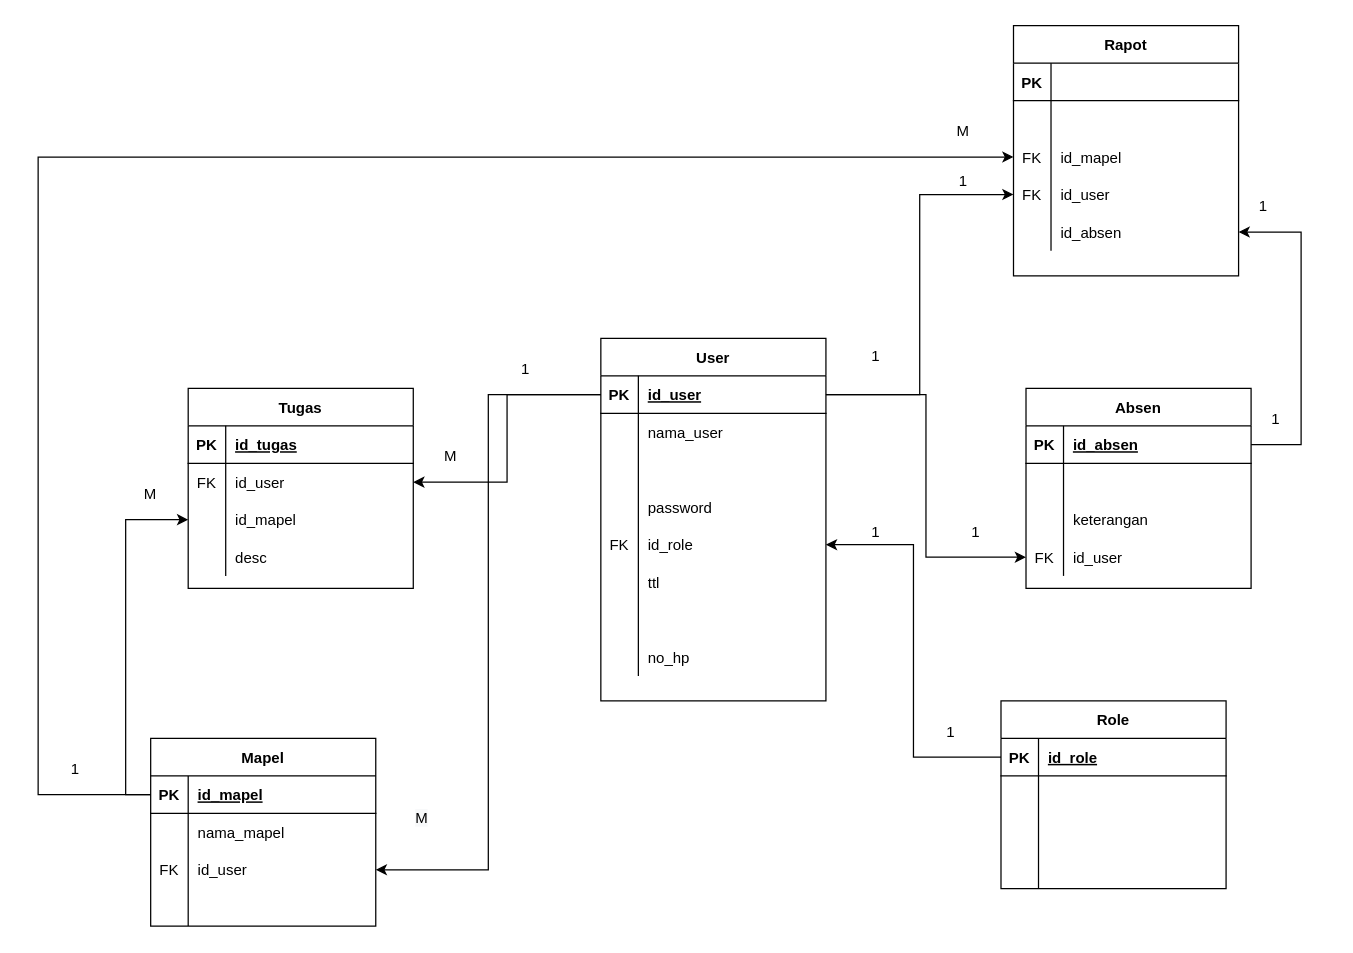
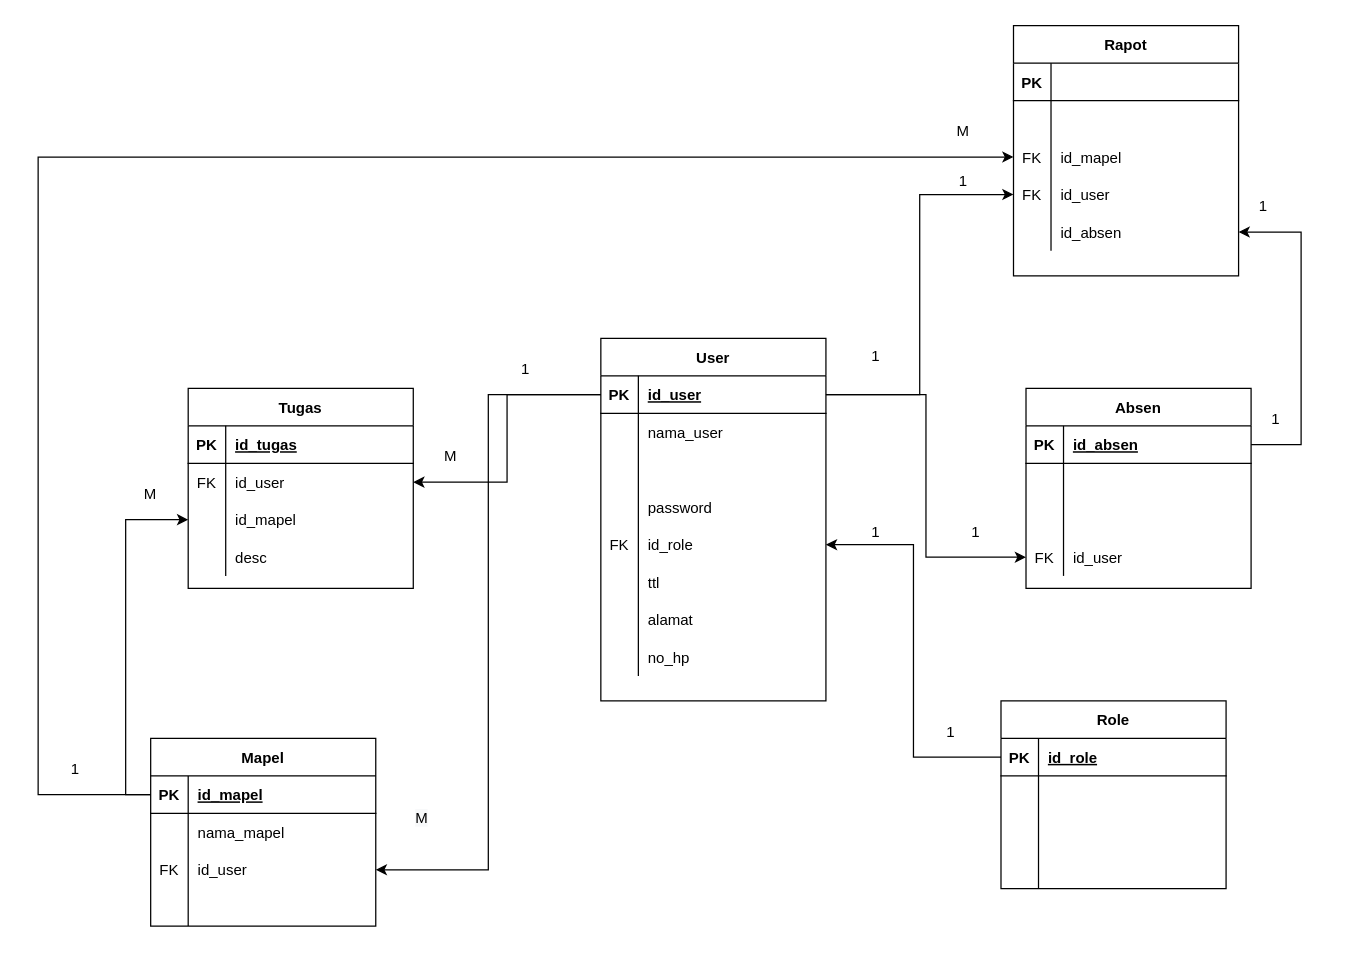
node "keterangan": removed
node "alamat": added
